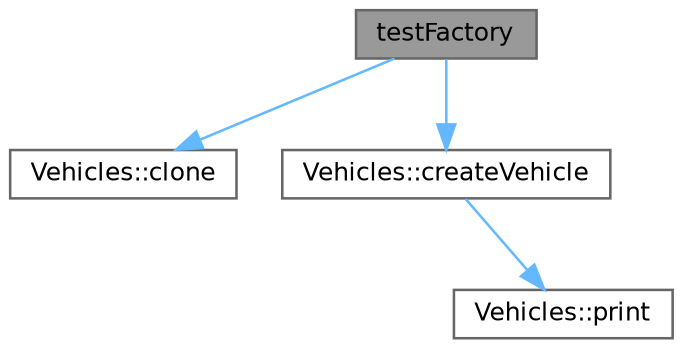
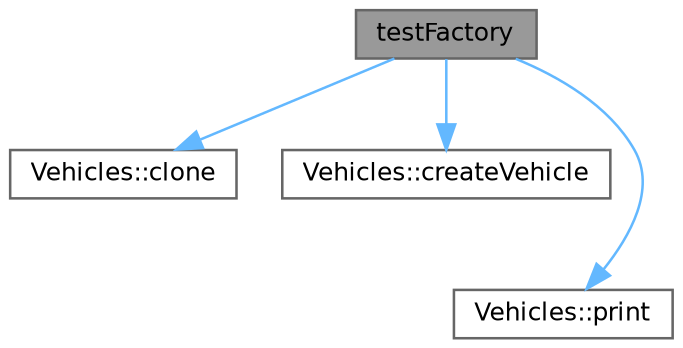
edge "Vehicles::createVehicle" -> "Vehicles::print": now "testFactory" -> "Vehicles::print"
